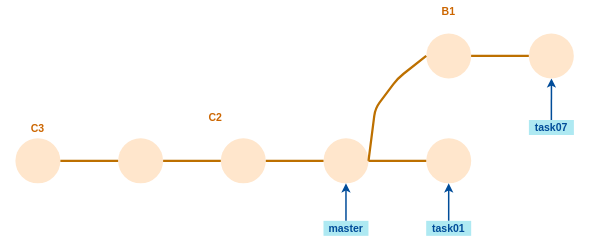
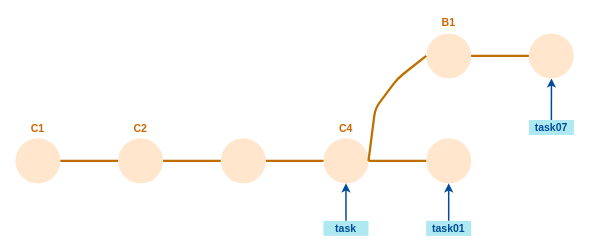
node "B1": moved (449, 12) -> (449, 23)
node "C2": moved (216, 117) -> (141, 129)
node "C3": label "C3" -> "C1"
node "C4": added
node "master": label "master" -> "task"
